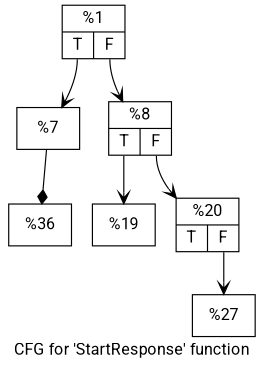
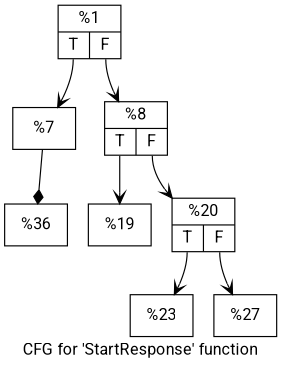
node "%23": added
